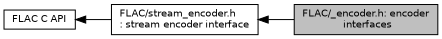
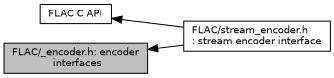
edge "FLAC/_encoder.h: encoder interfaces" -> "FLAC/stream_encoder.h : stream encoder interface": reversed
